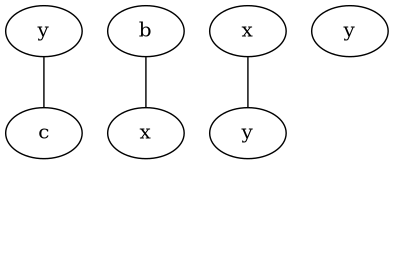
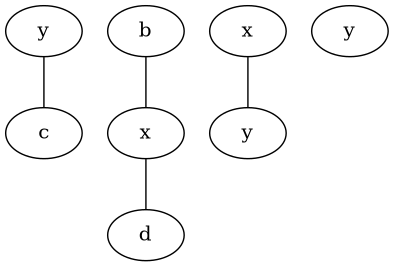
node "d": added
